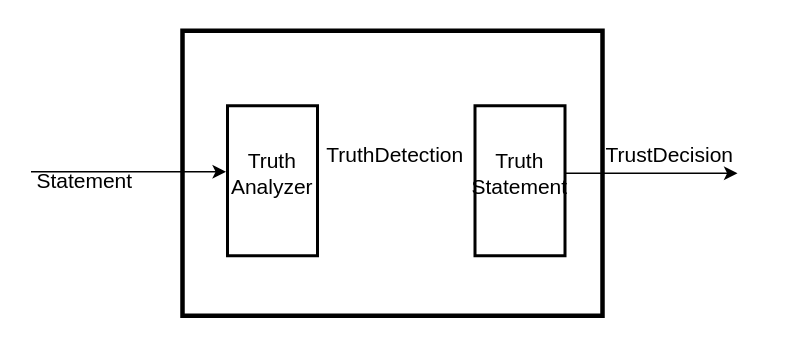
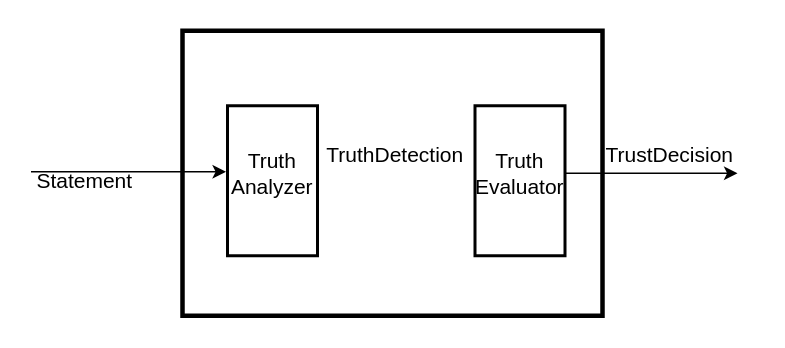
node "Truth Statement": label "Truth Statement" -> "Truth Evaluator"
